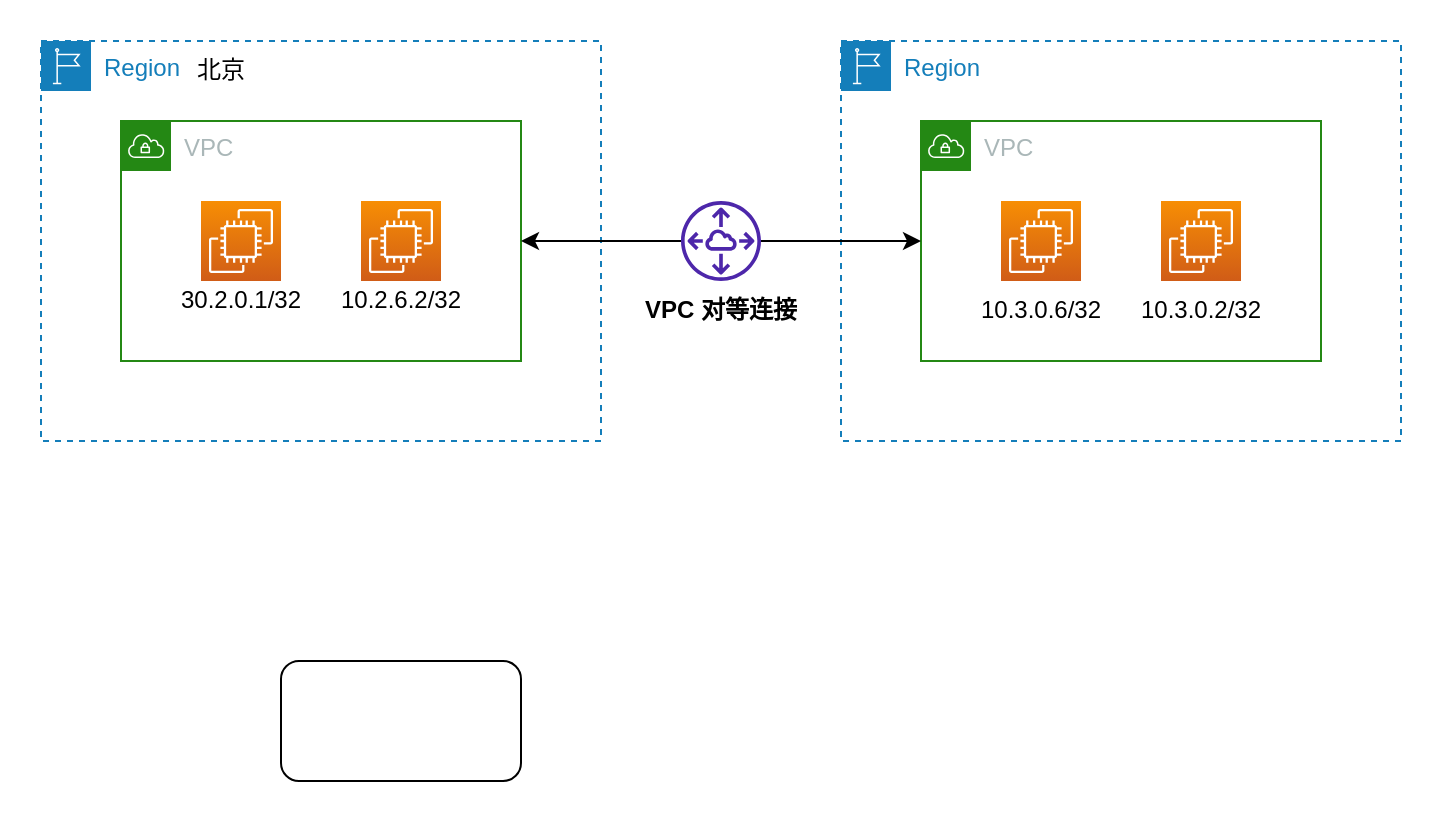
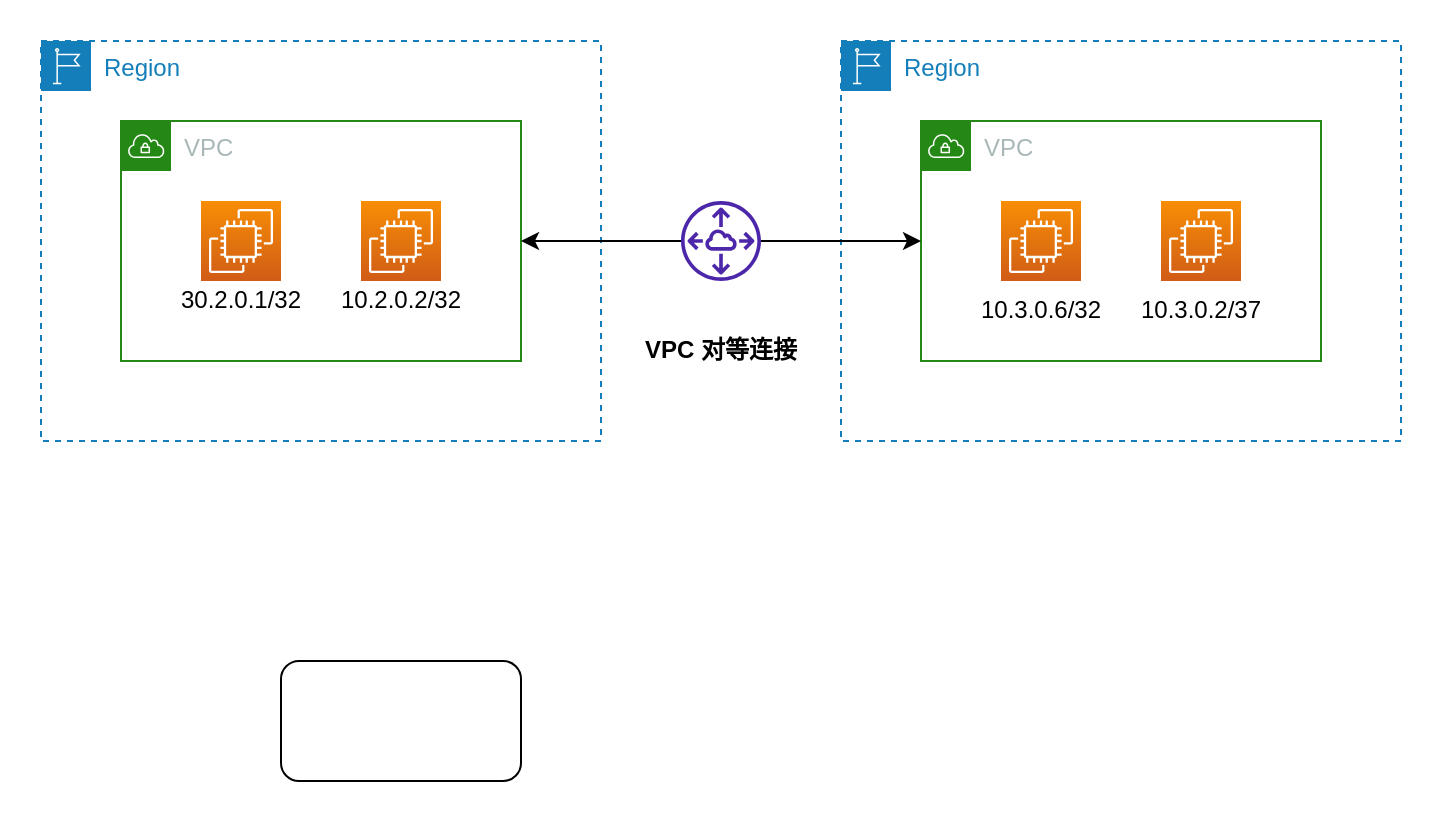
node "北京": removed
node "10.2.6.2/32": label "10.2.6.2/32" -> "10.2.0.2/32"
node "VPC 对等连接": moved (721, 311) -> (721, 351)
node "10.3.0.2/32": label "10.3.0.2/32" -> "10.3.0.2/37"
